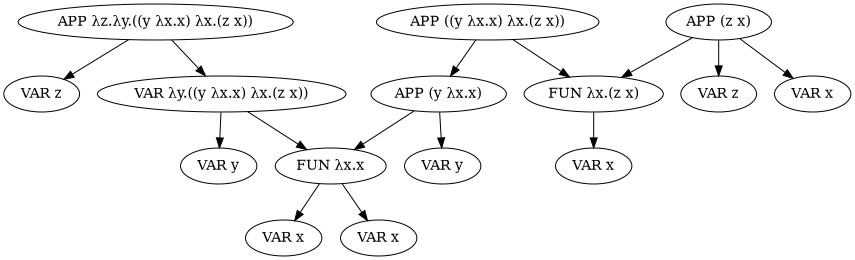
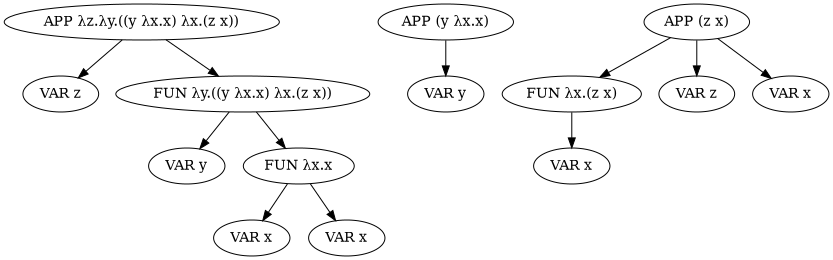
node "APP ((y λx.x) λx.(z x))": removed
node "VAR λy.((y λx.x) λx.(z x))": label "VAR λy.((y λx.x) λx.(z x))" -> "FUN λy.((y λx.x) λx.(z x))"
edge "APP (y λx.x)" -> "FUN λx.x": removed
